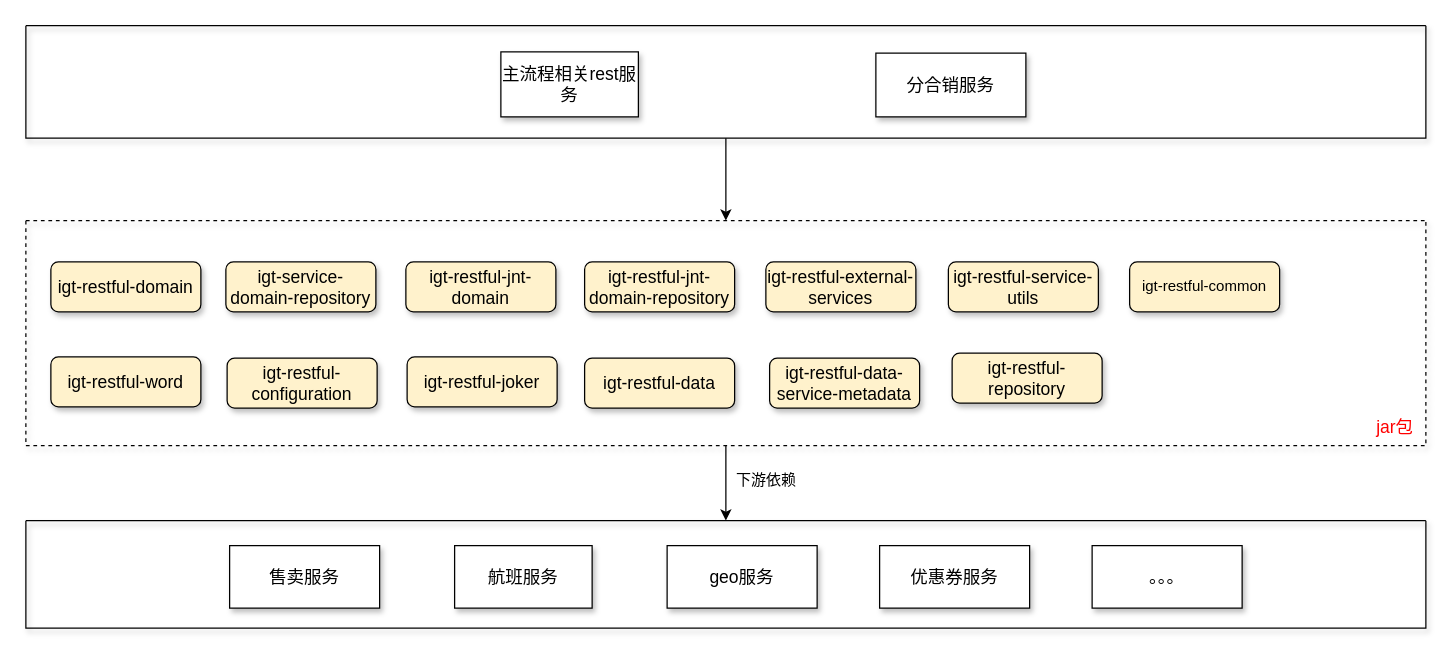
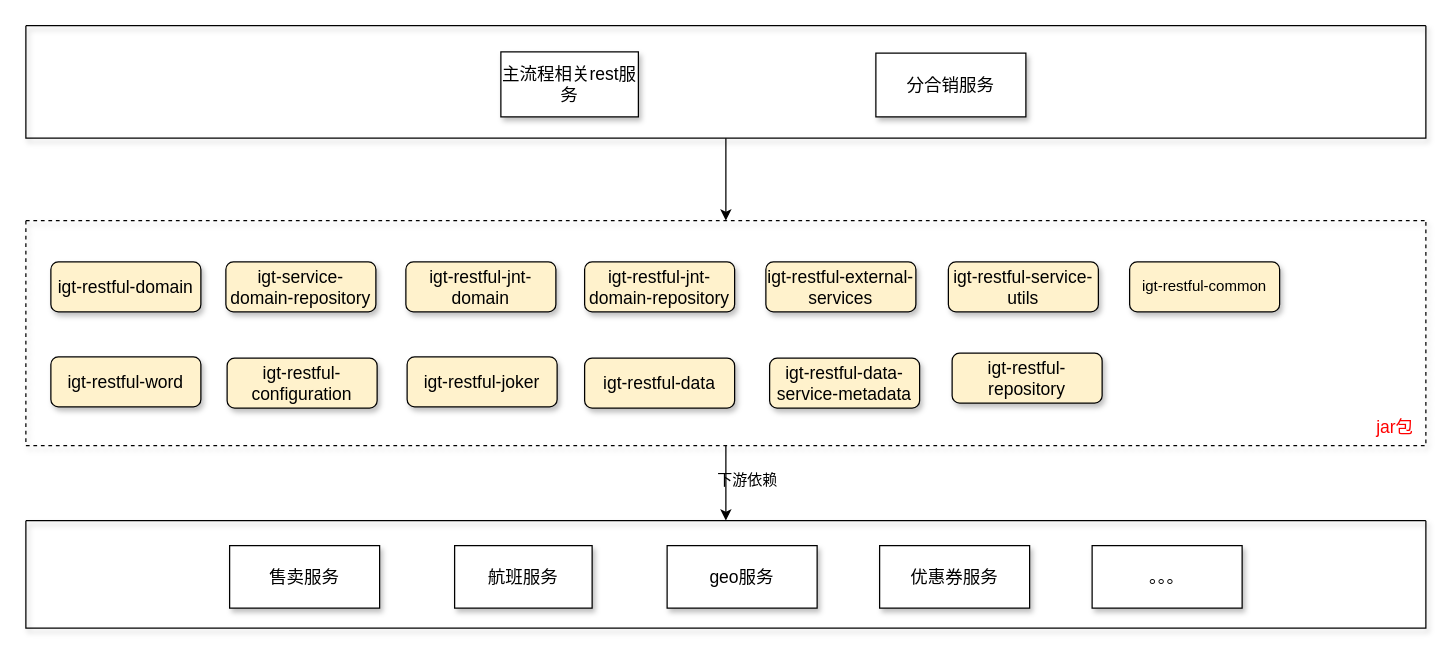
node "下游依赖": moved (766, 481) -> (747, 481)
